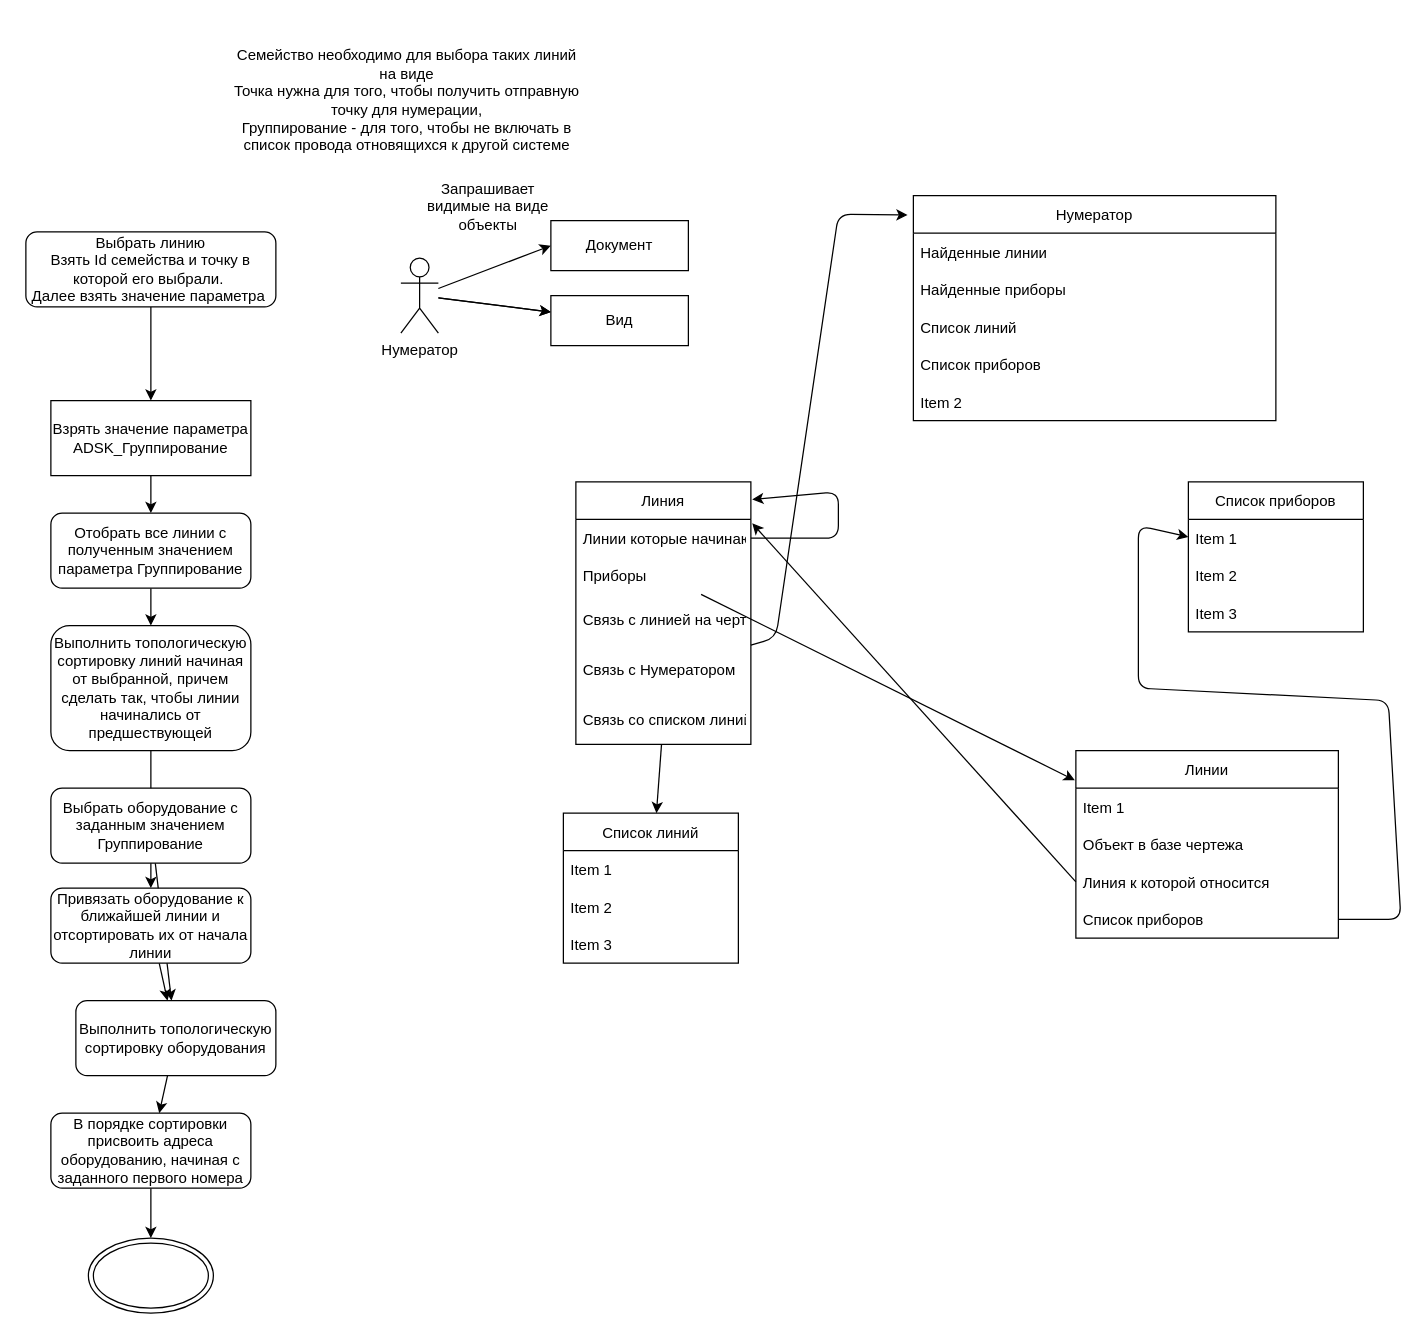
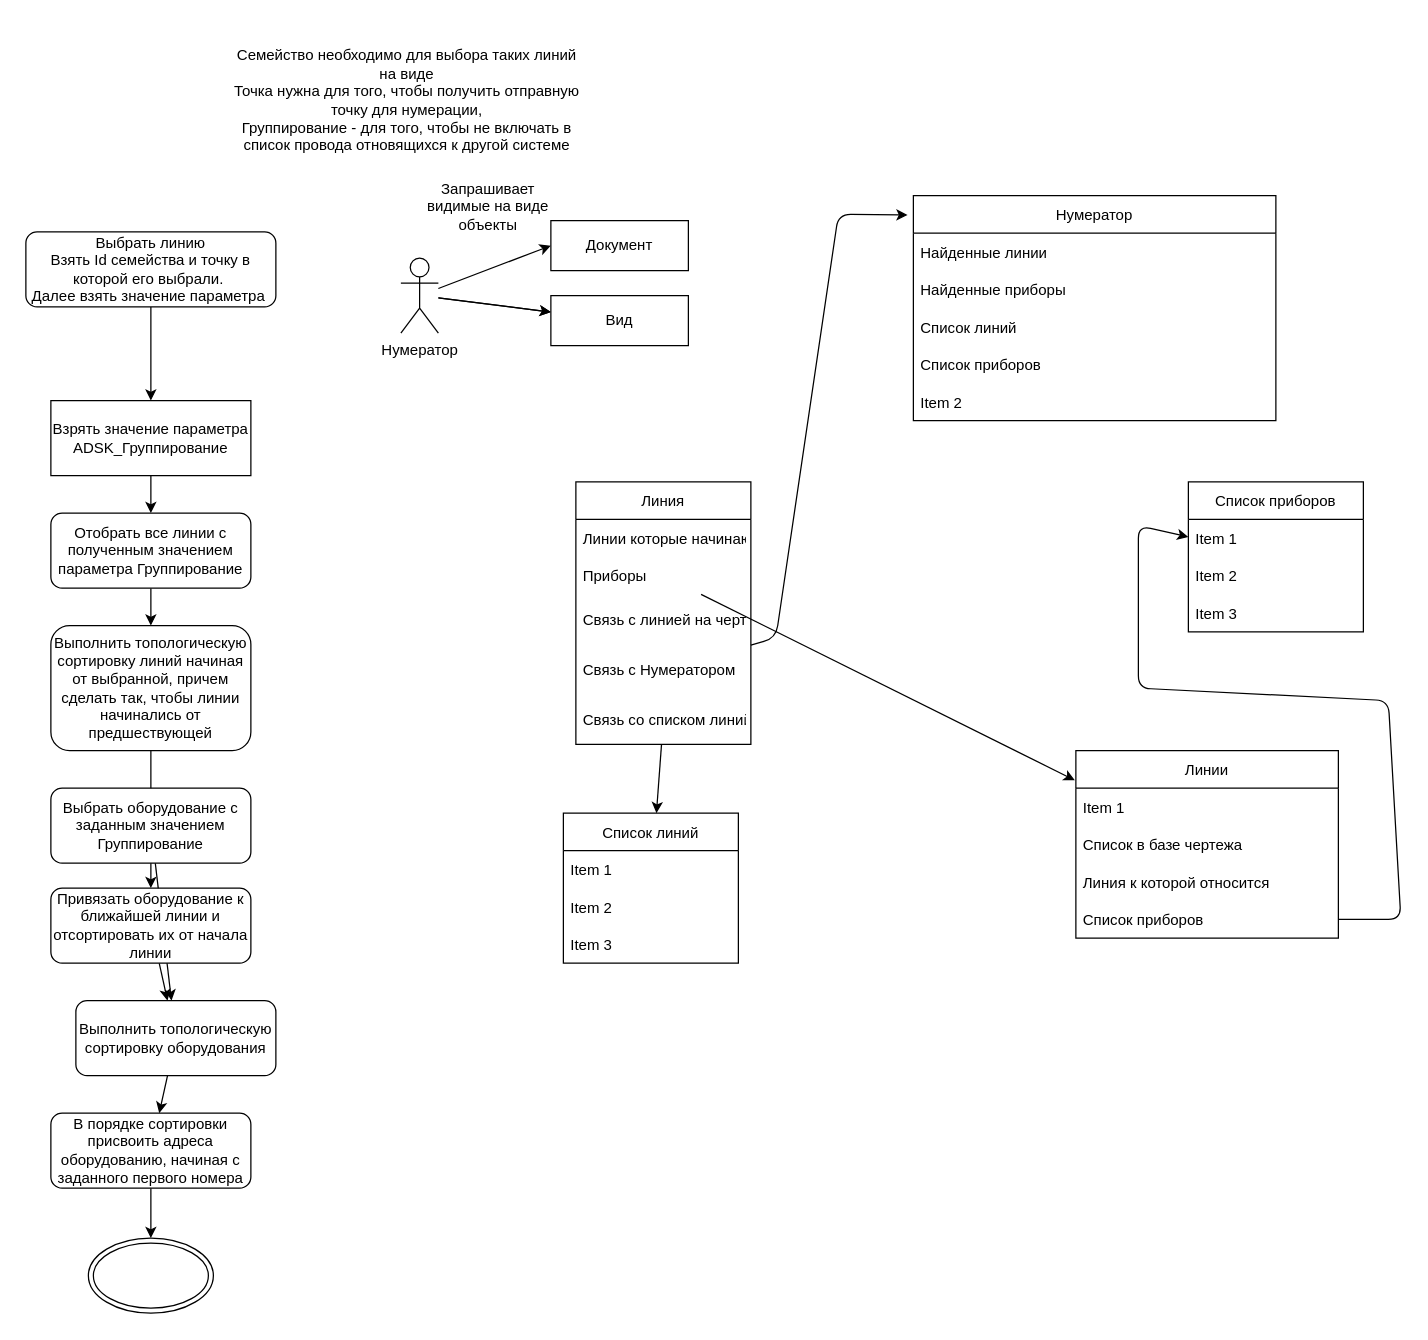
edge "Линии которые начинаются от нее" -> "Линия": removed
edge "Линия к которой относится" -> "Линия": removed
node "Объект в базе чертежа": label "Объект в базе чертежа" -> "Список в базе чертежа"
